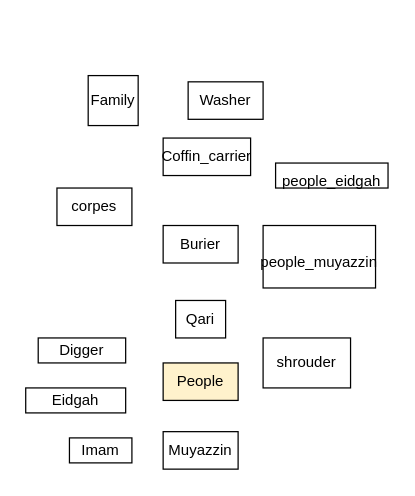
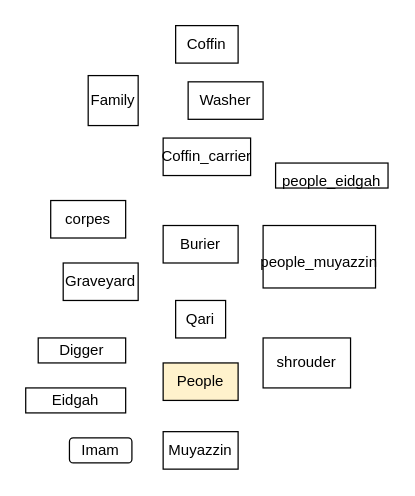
node "Coffin": added
node "corpes": moved (94, 207) -> (88, 219)
node "Graveyard": added
node "Imam": shape rectangle -> rounded rectangle
